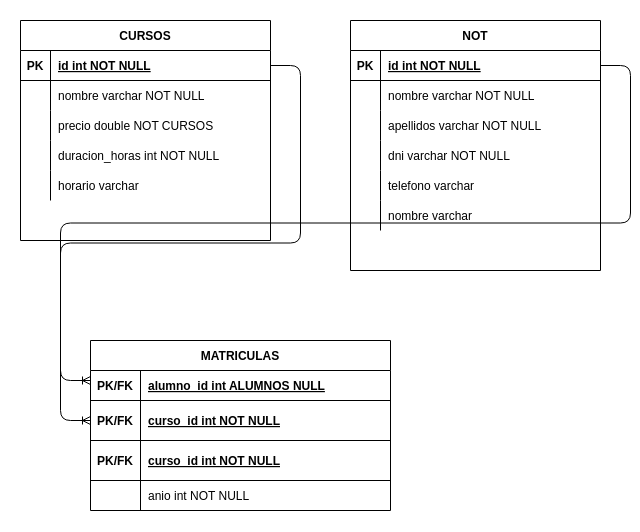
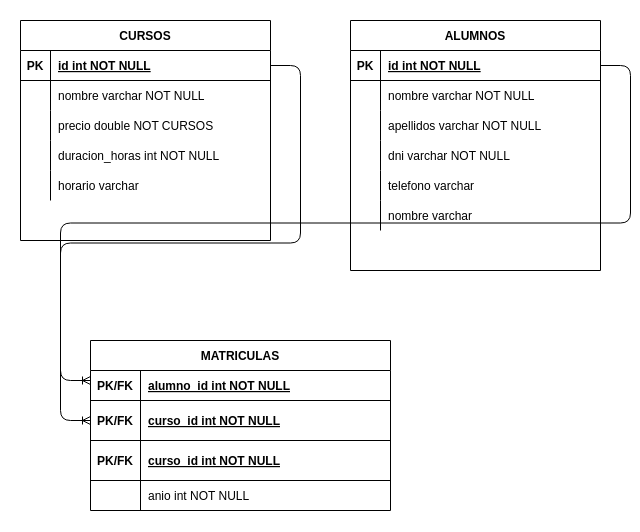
node "NOT": label "NOT" -> "ALUMNOS"
node "alumno_id int ALUMNOS NULL": label "alumno_id int ALUMNOS NULL" -> "alumno_id int NOT NULL"
